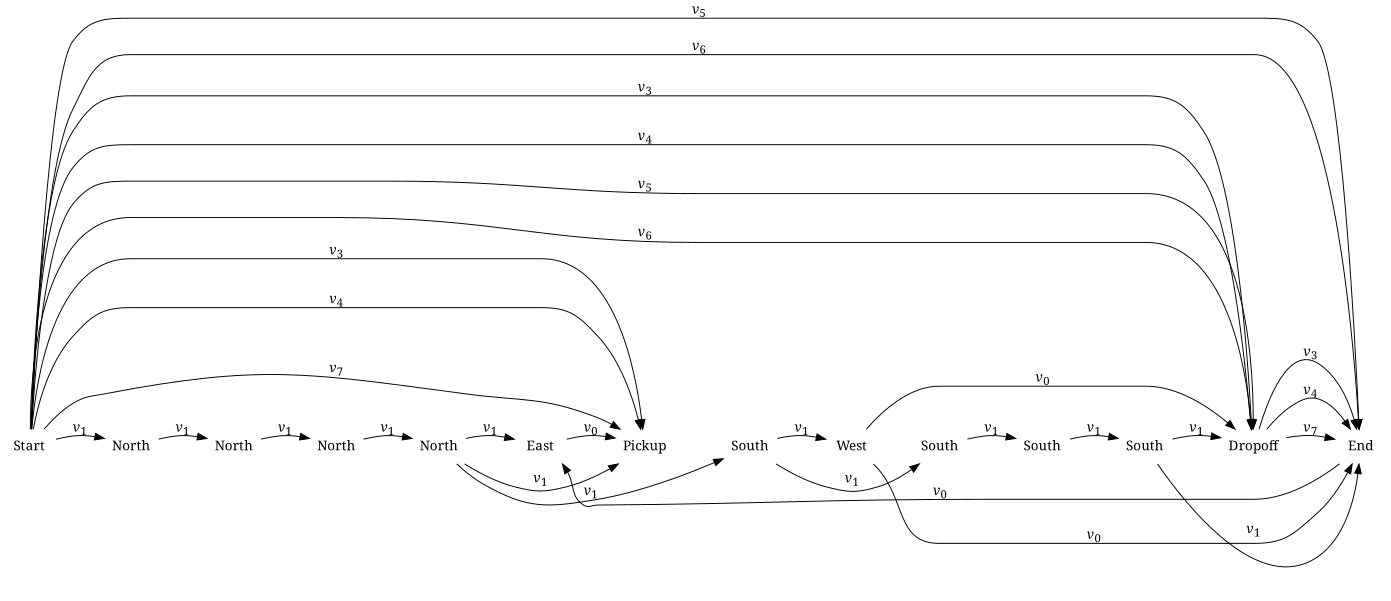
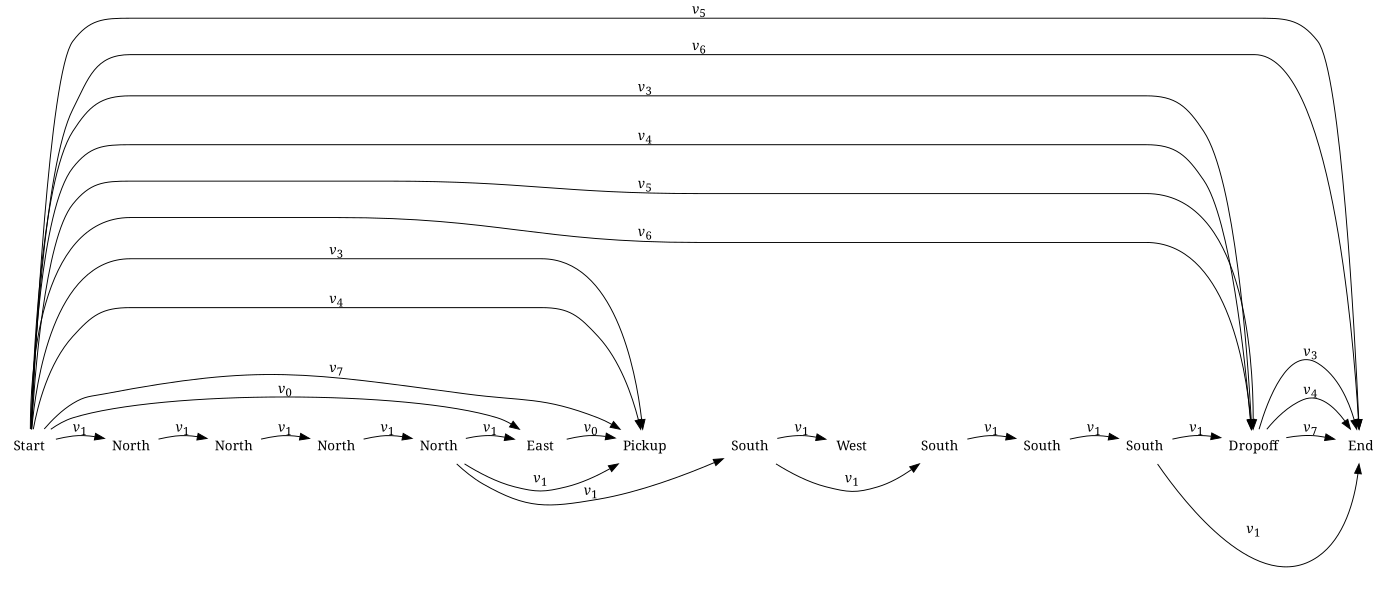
edge "West" -> "Dropoff": removed, label "v 0"
edge "End" -> "East": now "Start" -> "East"
edge "West" -> "End": removed, label "v 0"
